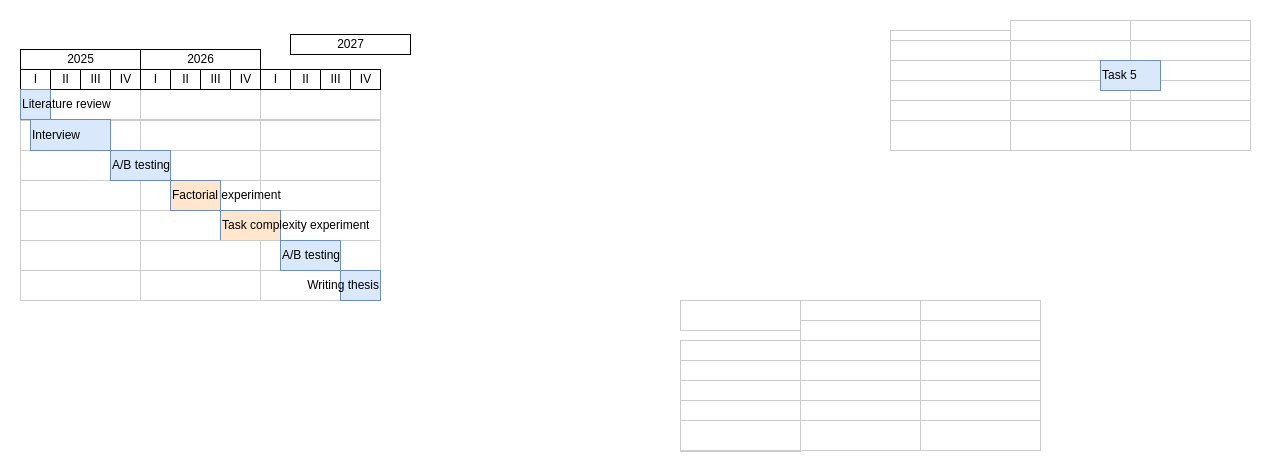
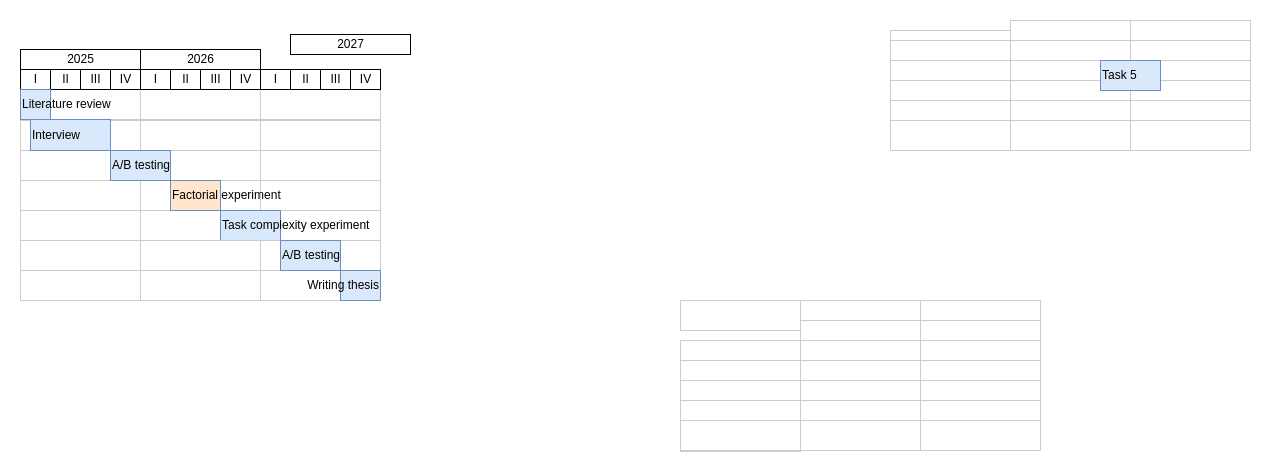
node "Task complexity experiment": fillcolor #ffe6cc -> #dae8fc
